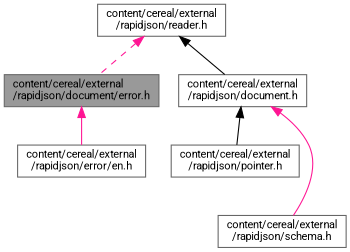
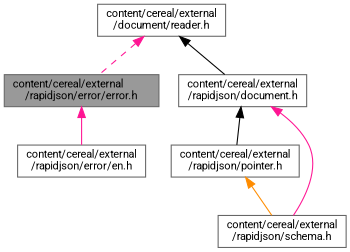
node "content/cereal/external /rapidjson/reader.h": label "content/cereal/external /rapidjson/reader.h" -> "content/cereal/external /document/reader.h"
node "content/cereal/external /rapidjson/document/error.h": label "content/cereal/external /rapidjson/document/error.h" -> "content/cereal/external /rapidjson/error/error.h"
edge "content/cereal/external /rapidjson/schema.h" -> "content/cereal/external /rapidjson/pointer.h": added
